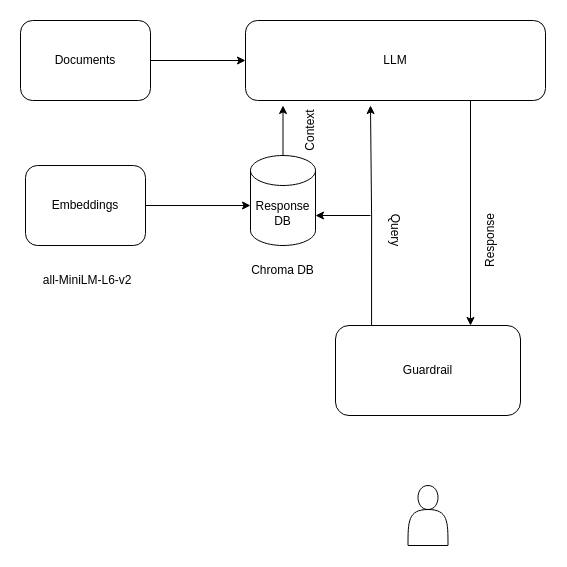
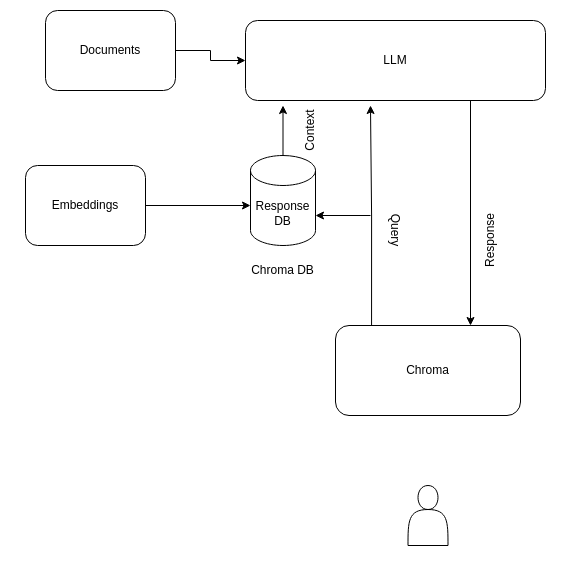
node "Documents": moved (86, 61) -> (111, 51)
node "all-MiniLM-L6-v2": removed
node "Guardrail": label "Guardrail" -> "Chroma"
